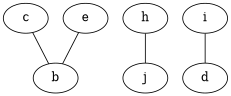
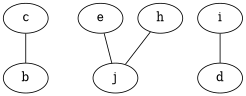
edge "e" -- "b": now "e" -- "j"
